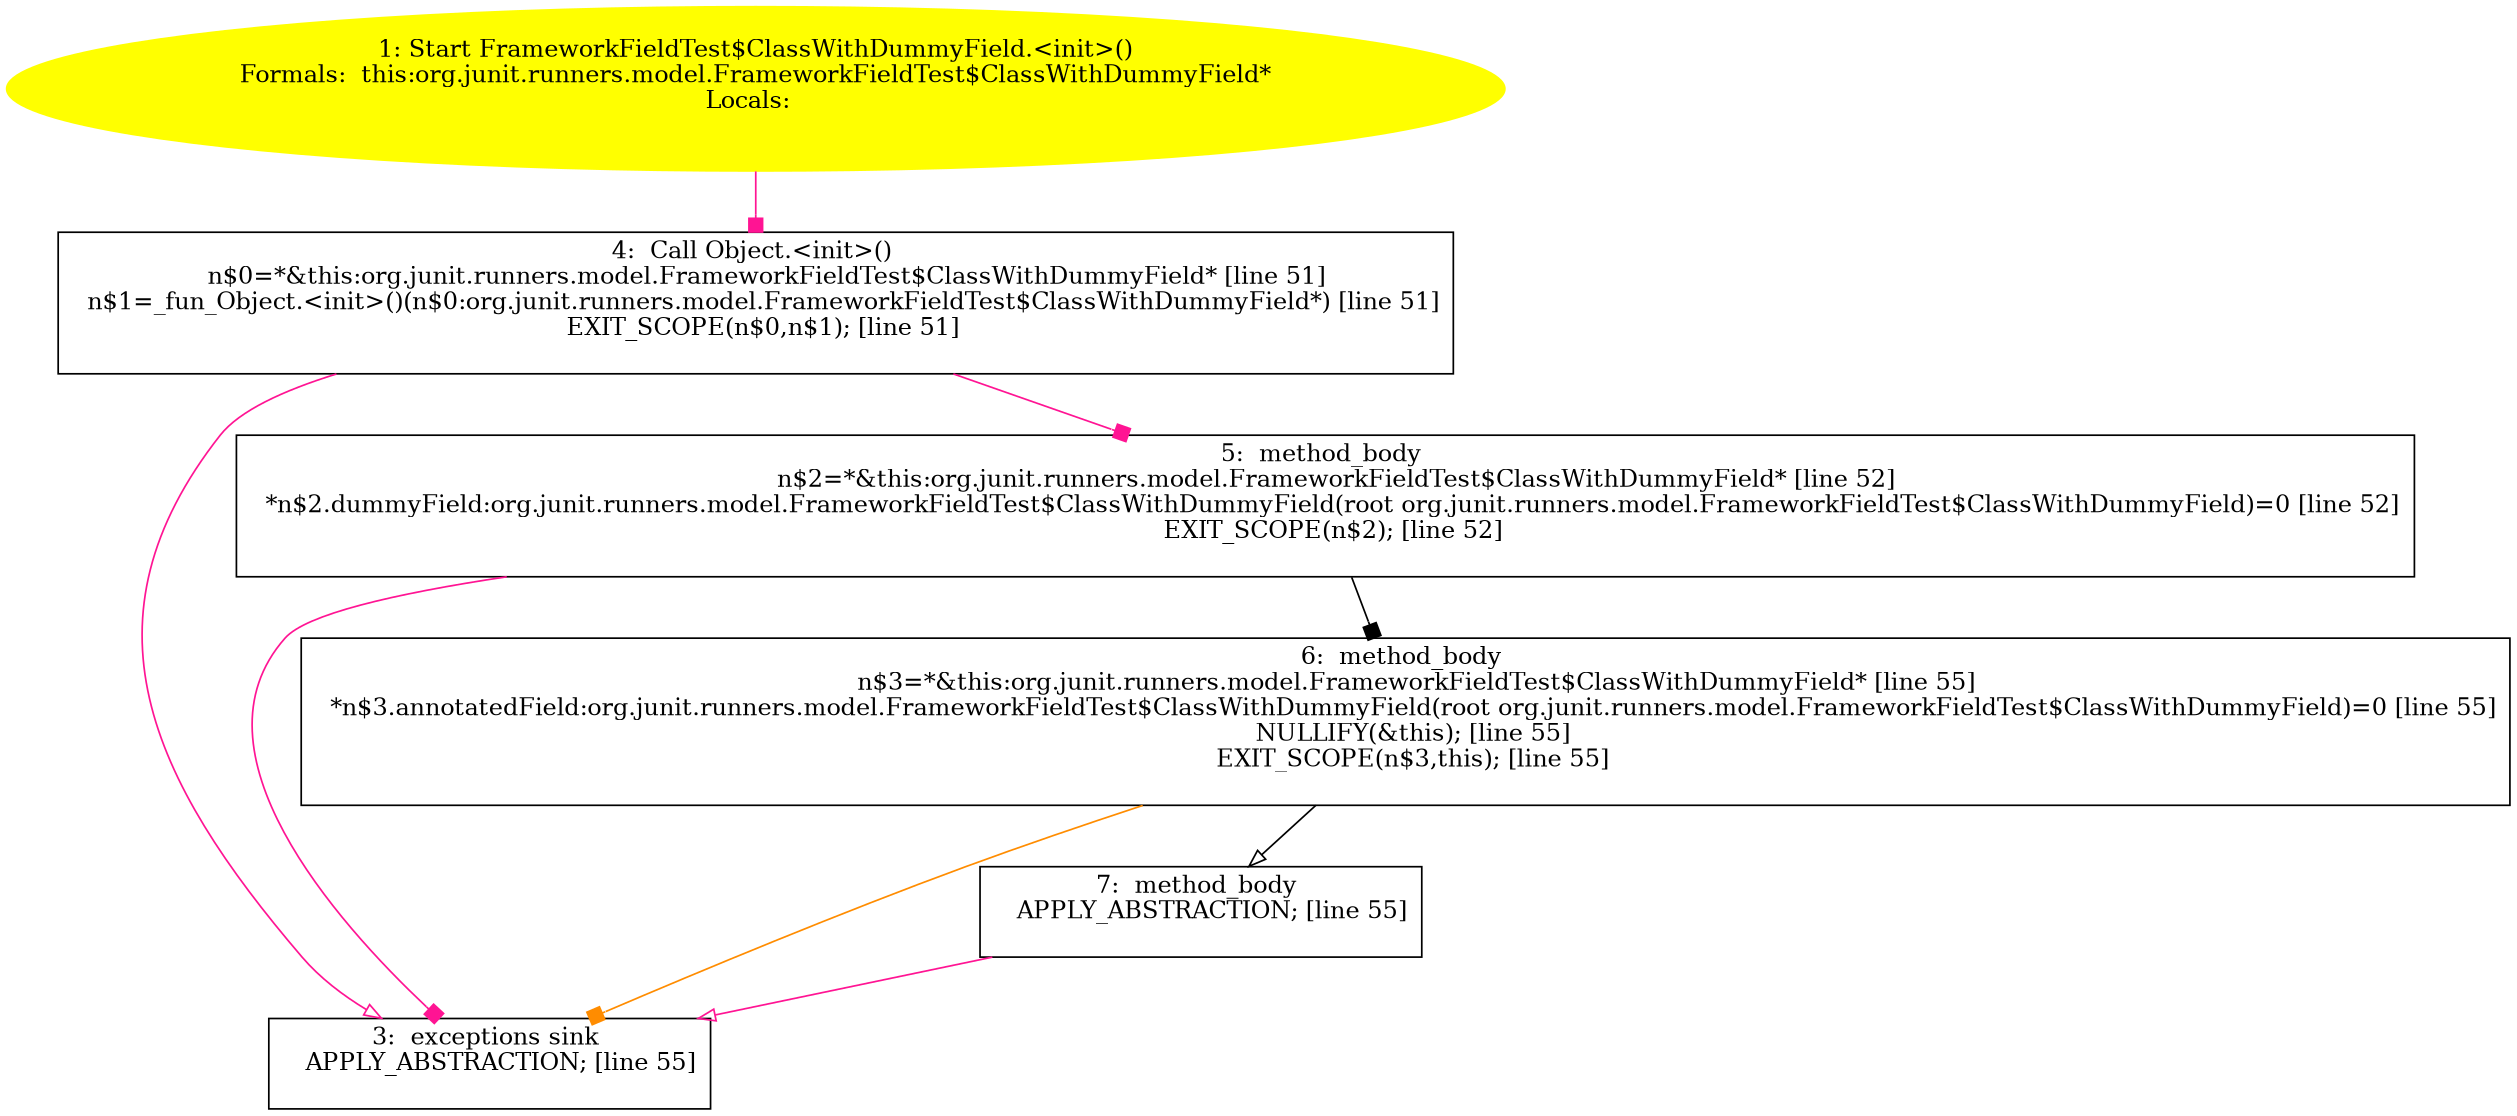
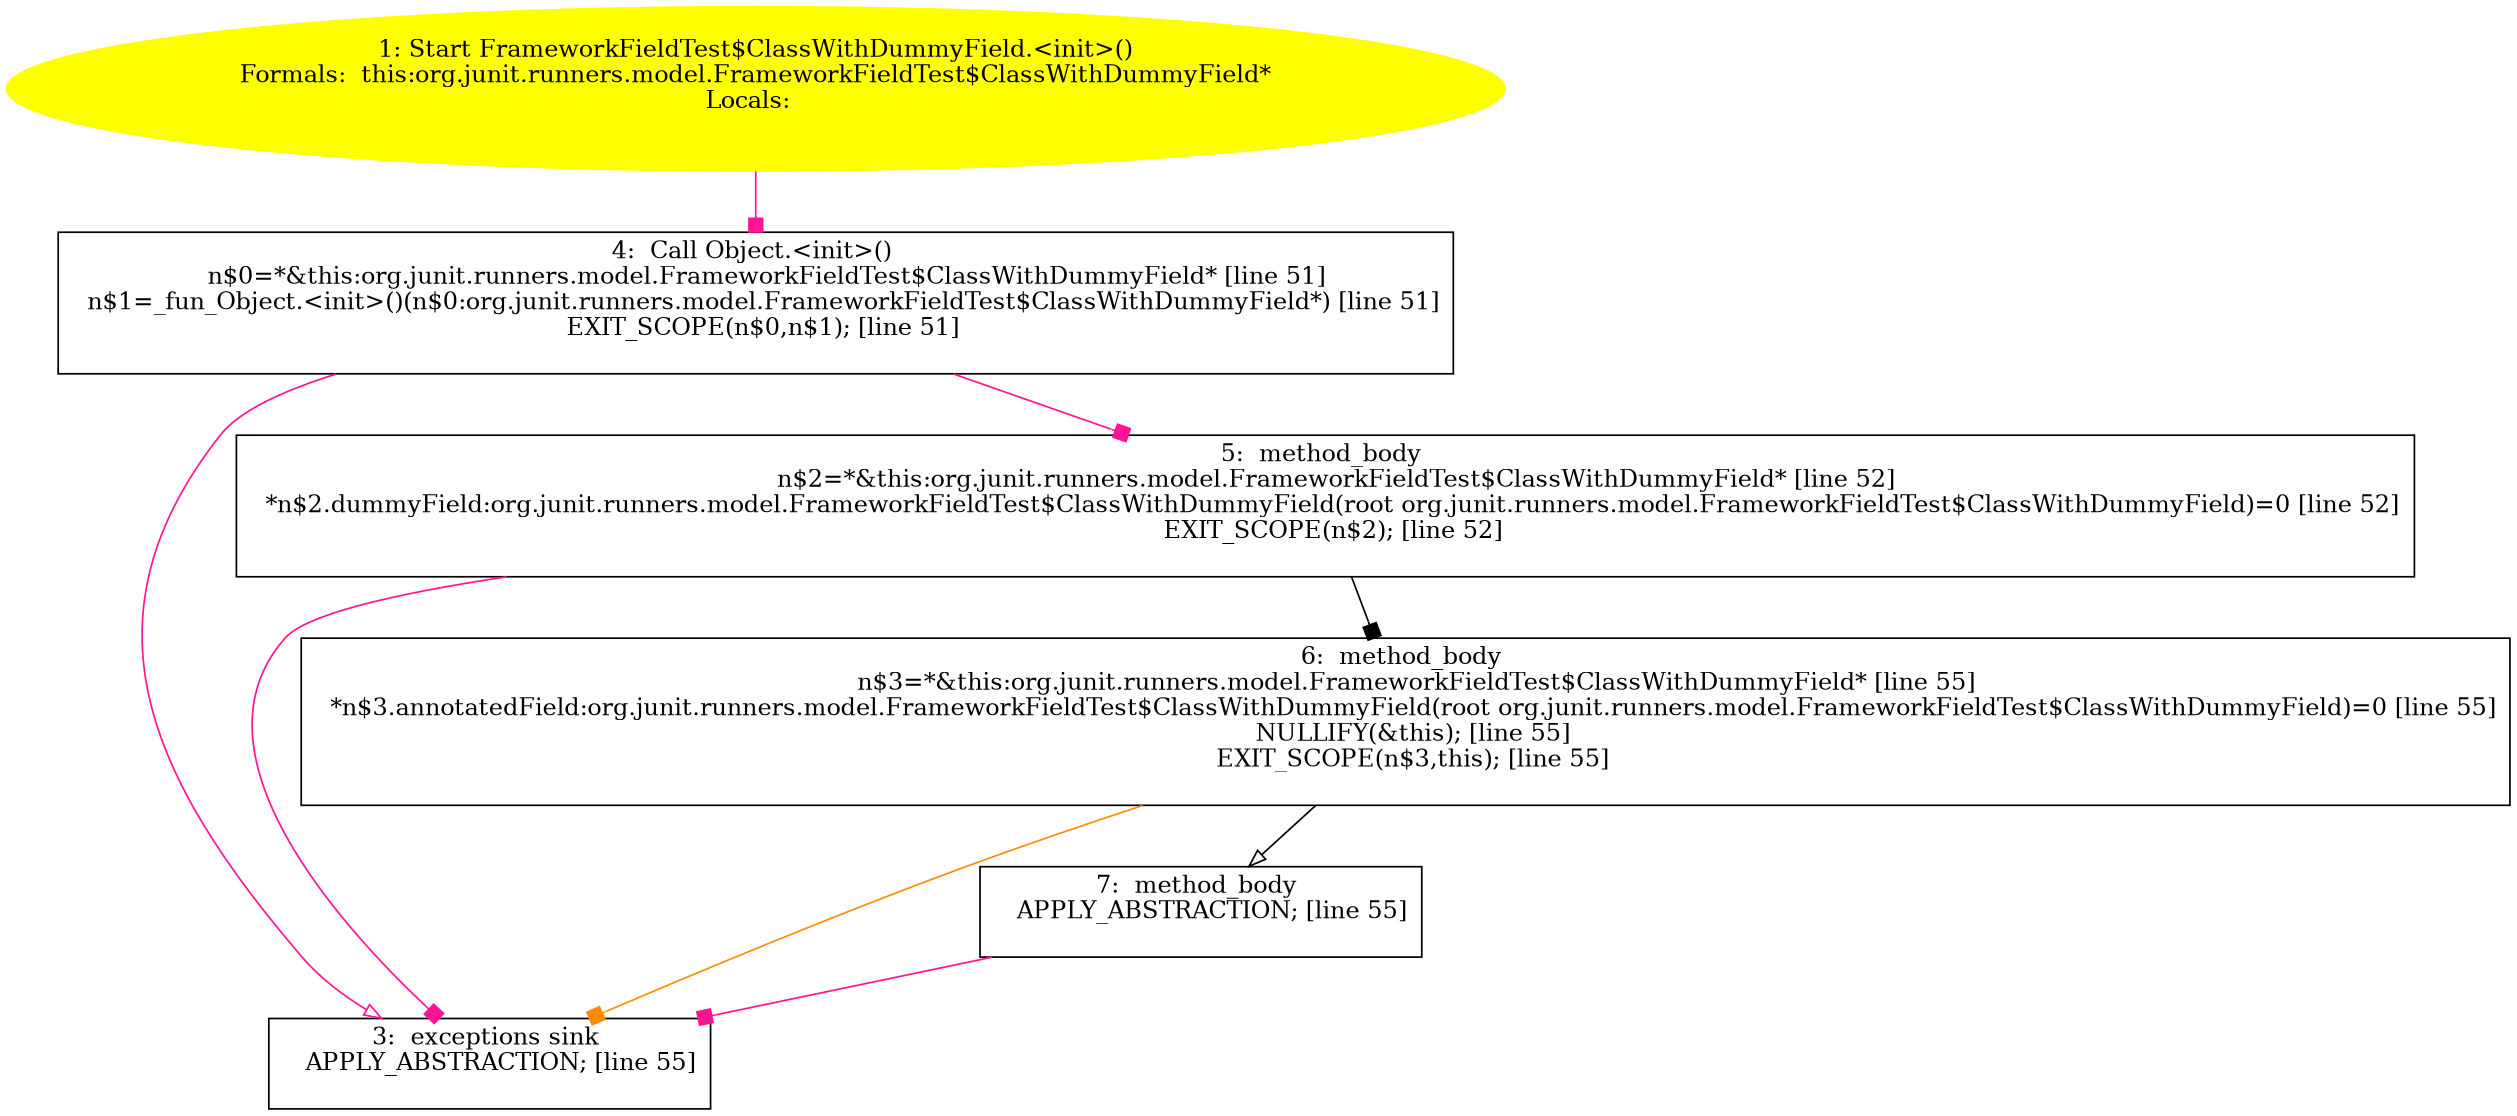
edge "7:  method_body APPLY_ABSTRACTION; [line 55]" -> "3:  exceptions sink APPLY_ABSTRACTION; [line 55]": arrowhead onormal -> box
